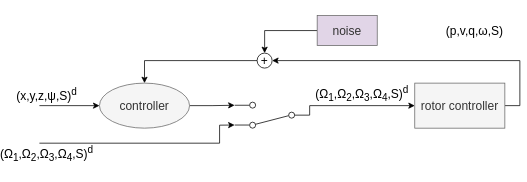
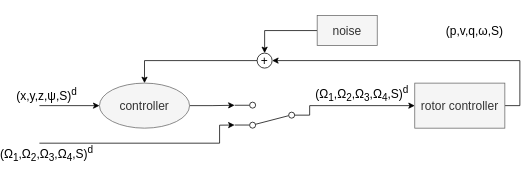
node "noise": fillcolor #e1d5e7 -> #f5f5f5
